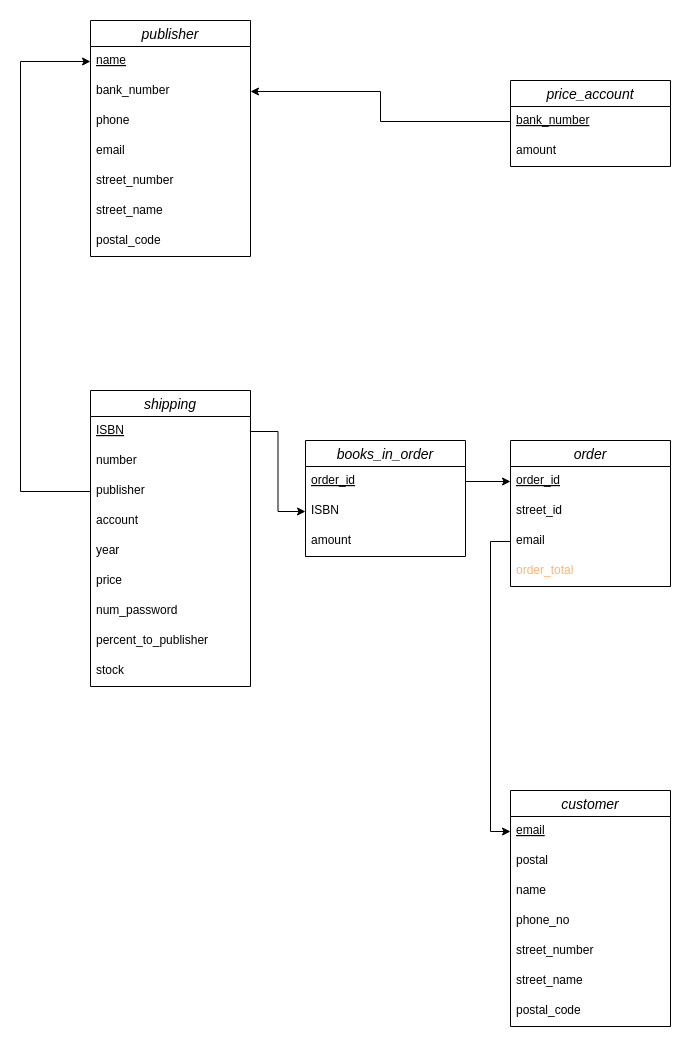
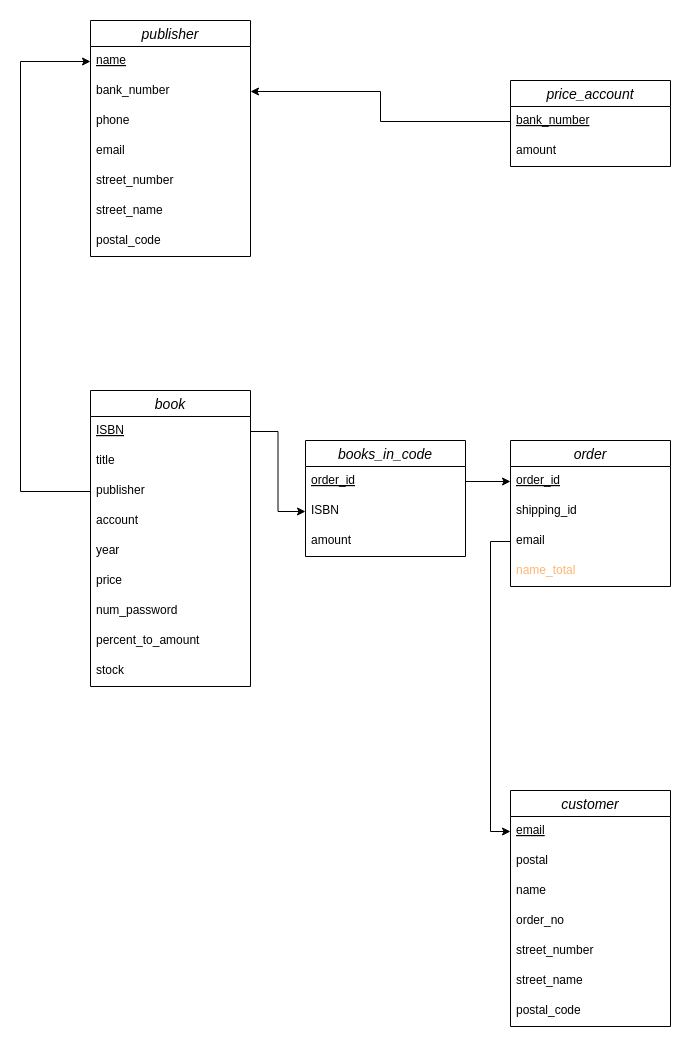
node "shipping": label "shipping" -> "book"
node "books_in_order": label "books_in_order" -> "books_in_code"
node "number": label "number" -> "title"
node "street_id": label "street_id" -> "shipping_id"
node "order_total": label "order_total" -> "name_total"
node "percent_to_publisher": label "percent_to_publisher" -> "percent_to_amount"
node "phone_no": label "phone_no" -> "order_no"
